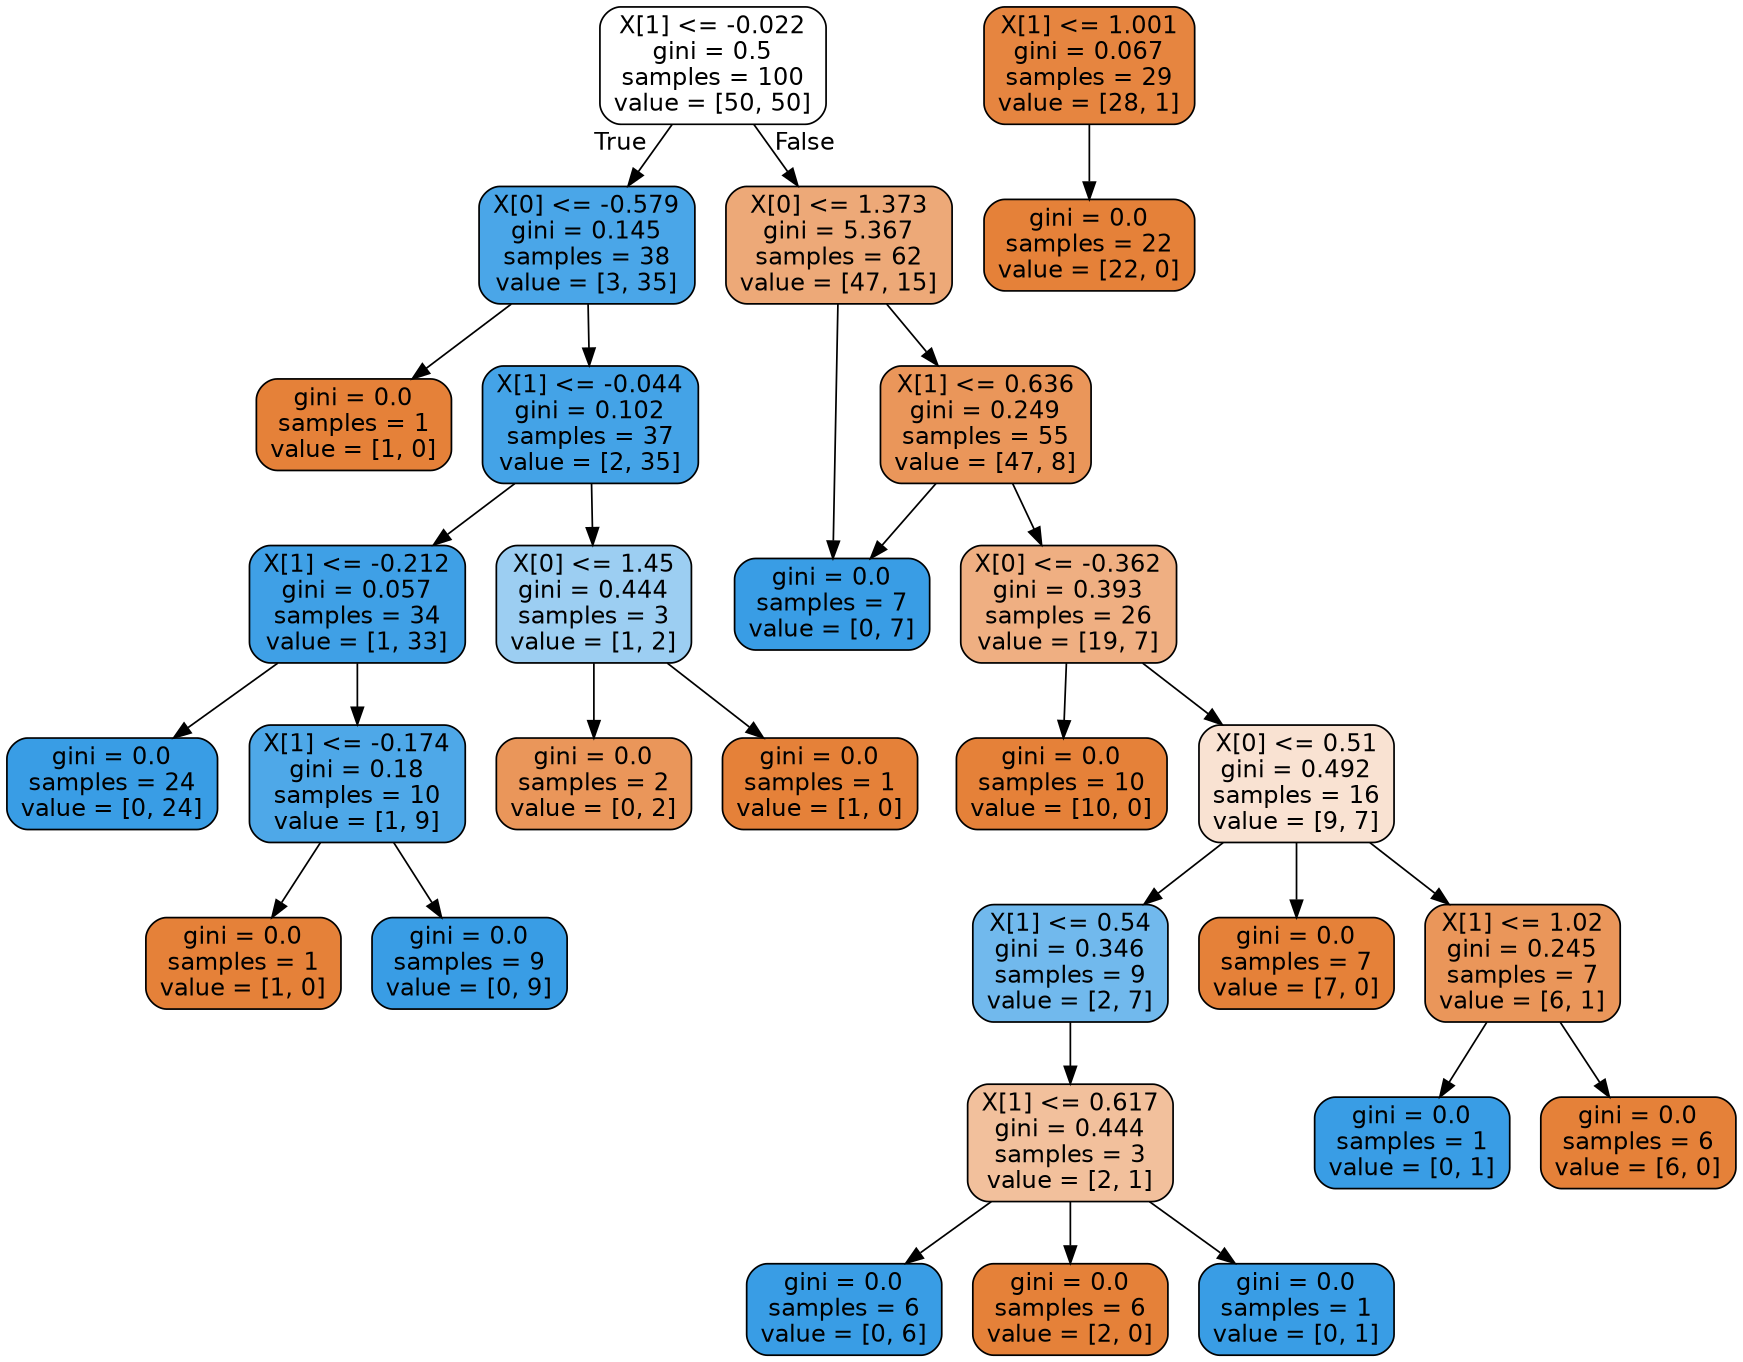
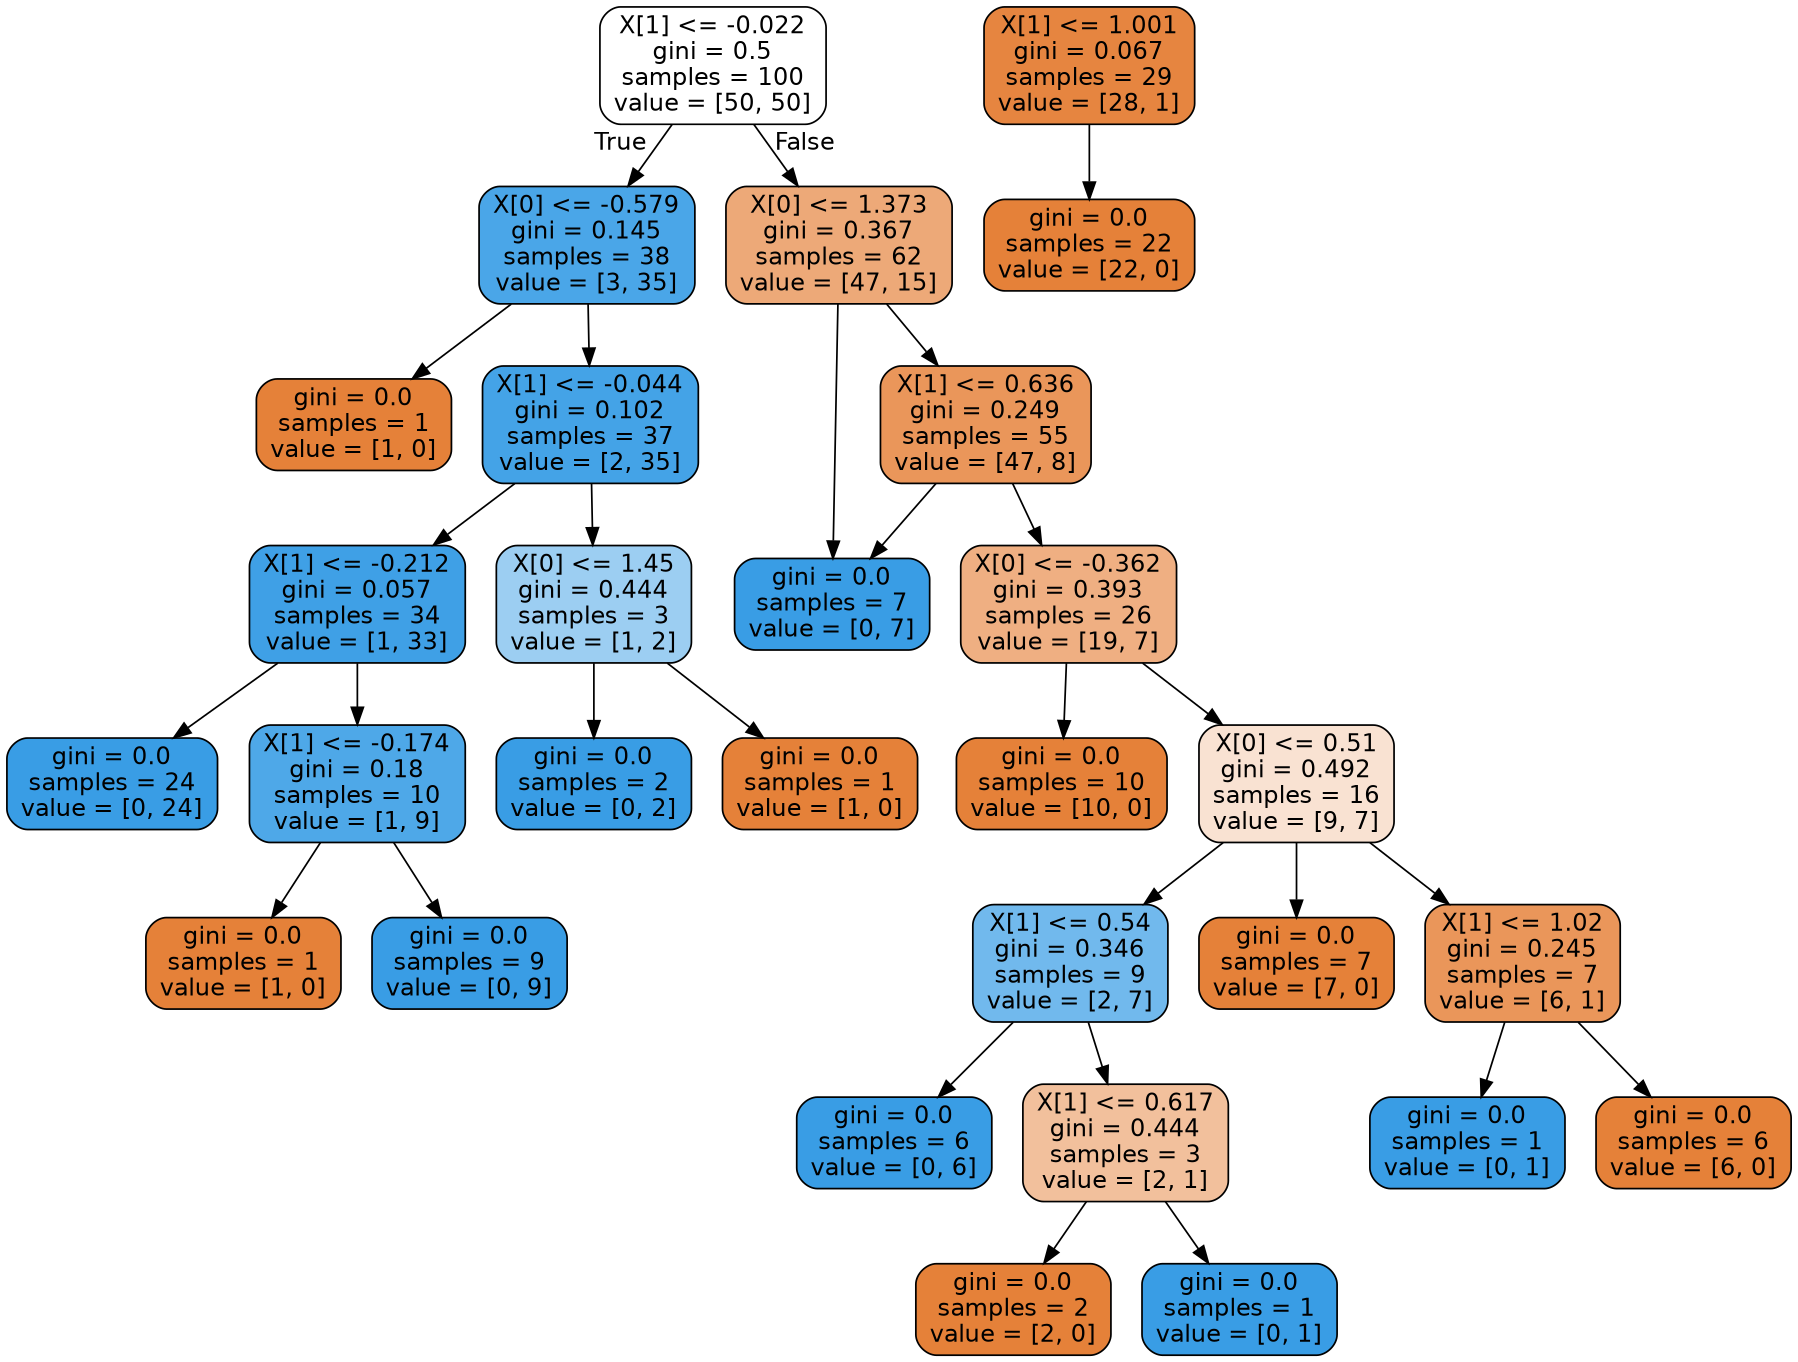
node "X[0] <= 1.373 gini = 5.367 samples = 62 value = [47, 15]": label "X[0] <= 1.373 gini = 5.367 samples = 62 value = [47, 15]" -> "X[0] <= 1.373 gini = 0.367 samples = 62 value = [47, 15]"
node "gini = 0.0 samples = 2 value = [0, 2]": fillcolor #e58139d4 -> #399de5ff
edge "X[1] <= 0.617 gini = 0.444 samples = 3 value = [2, 1]" -> "gini = 0.0 samples = 6 value = [0, 6]": now "X[1] <= 0.54 gini = 0.346 samples = 9 value = [2, 7]" -> "gini = 0.0 samples = 6 value = [0, 6]"
node "gini = 0.0 samples = 6 value = [2, 0]": label "gini = 0.0 samples = 6 value = [2, 0]" -> "gini = 0.0 samples = 2 value = [2, 0]"
